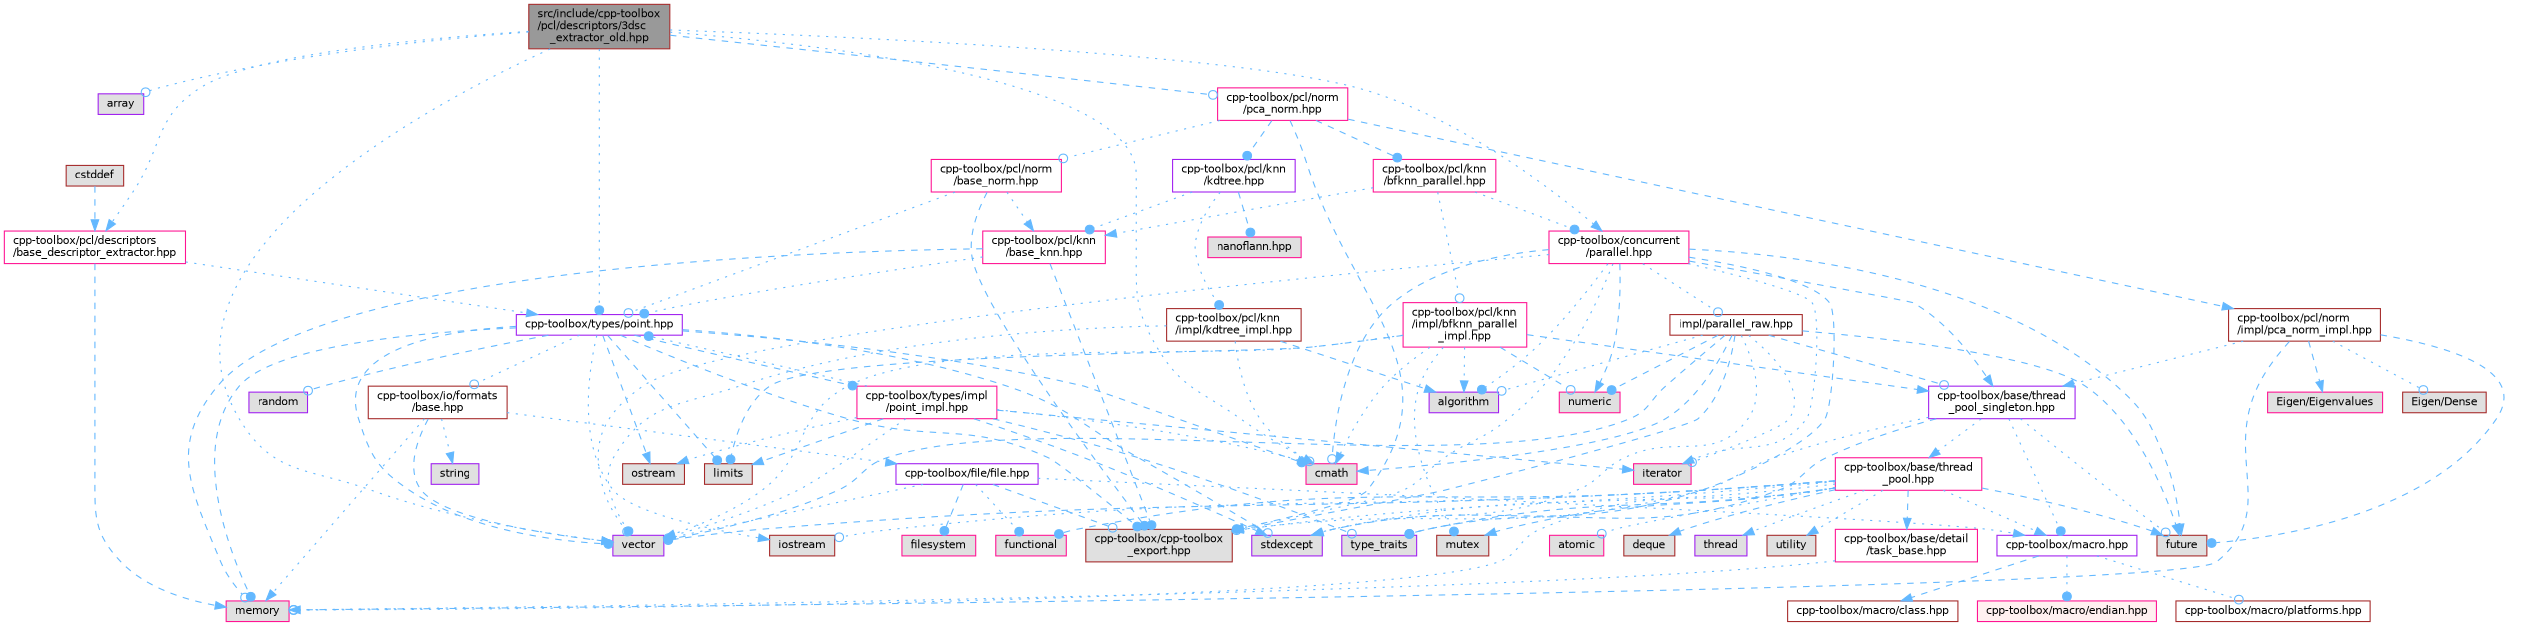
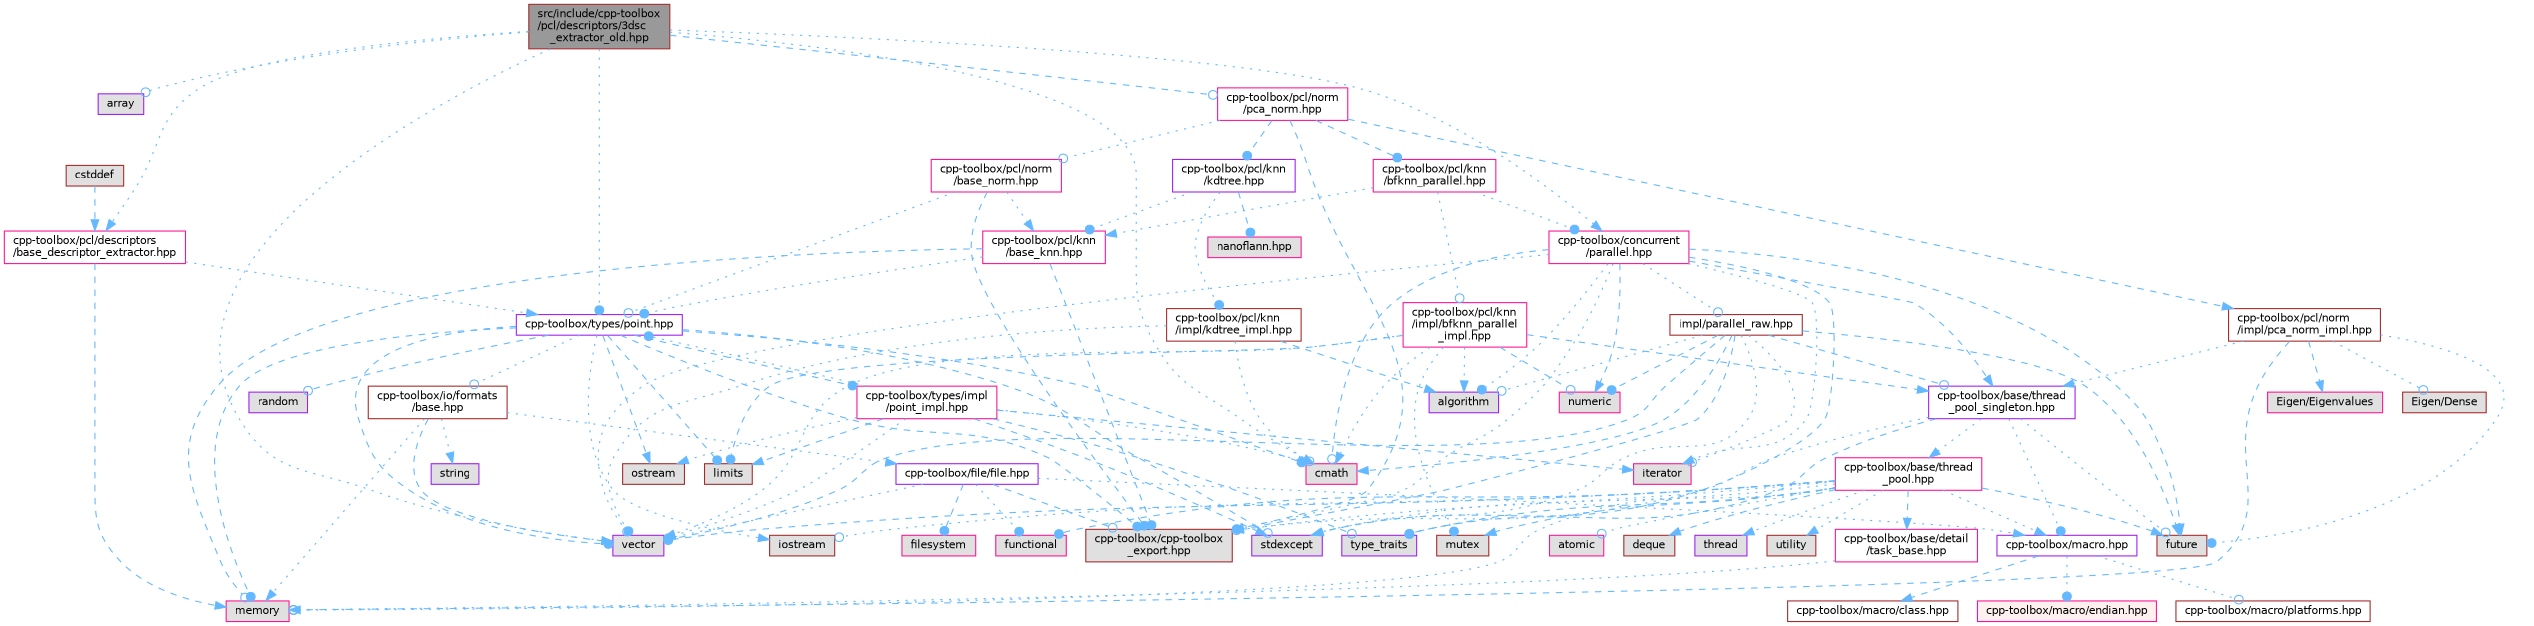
edge "cpp-toolbox/pcl/norm /impl/pca_norm_impl.hpp" -> "future": style dashed -> dotted
